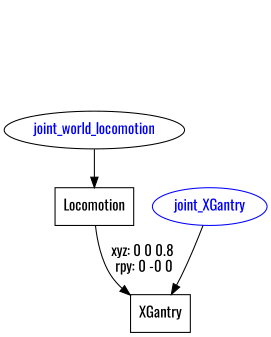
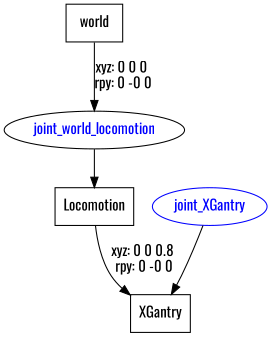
node "world": added
